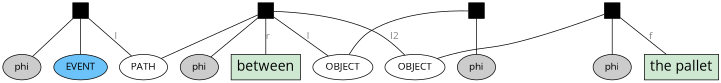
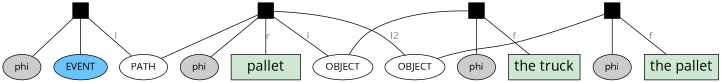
node "between": label "between" -> "pallet"
node "the truck": added
